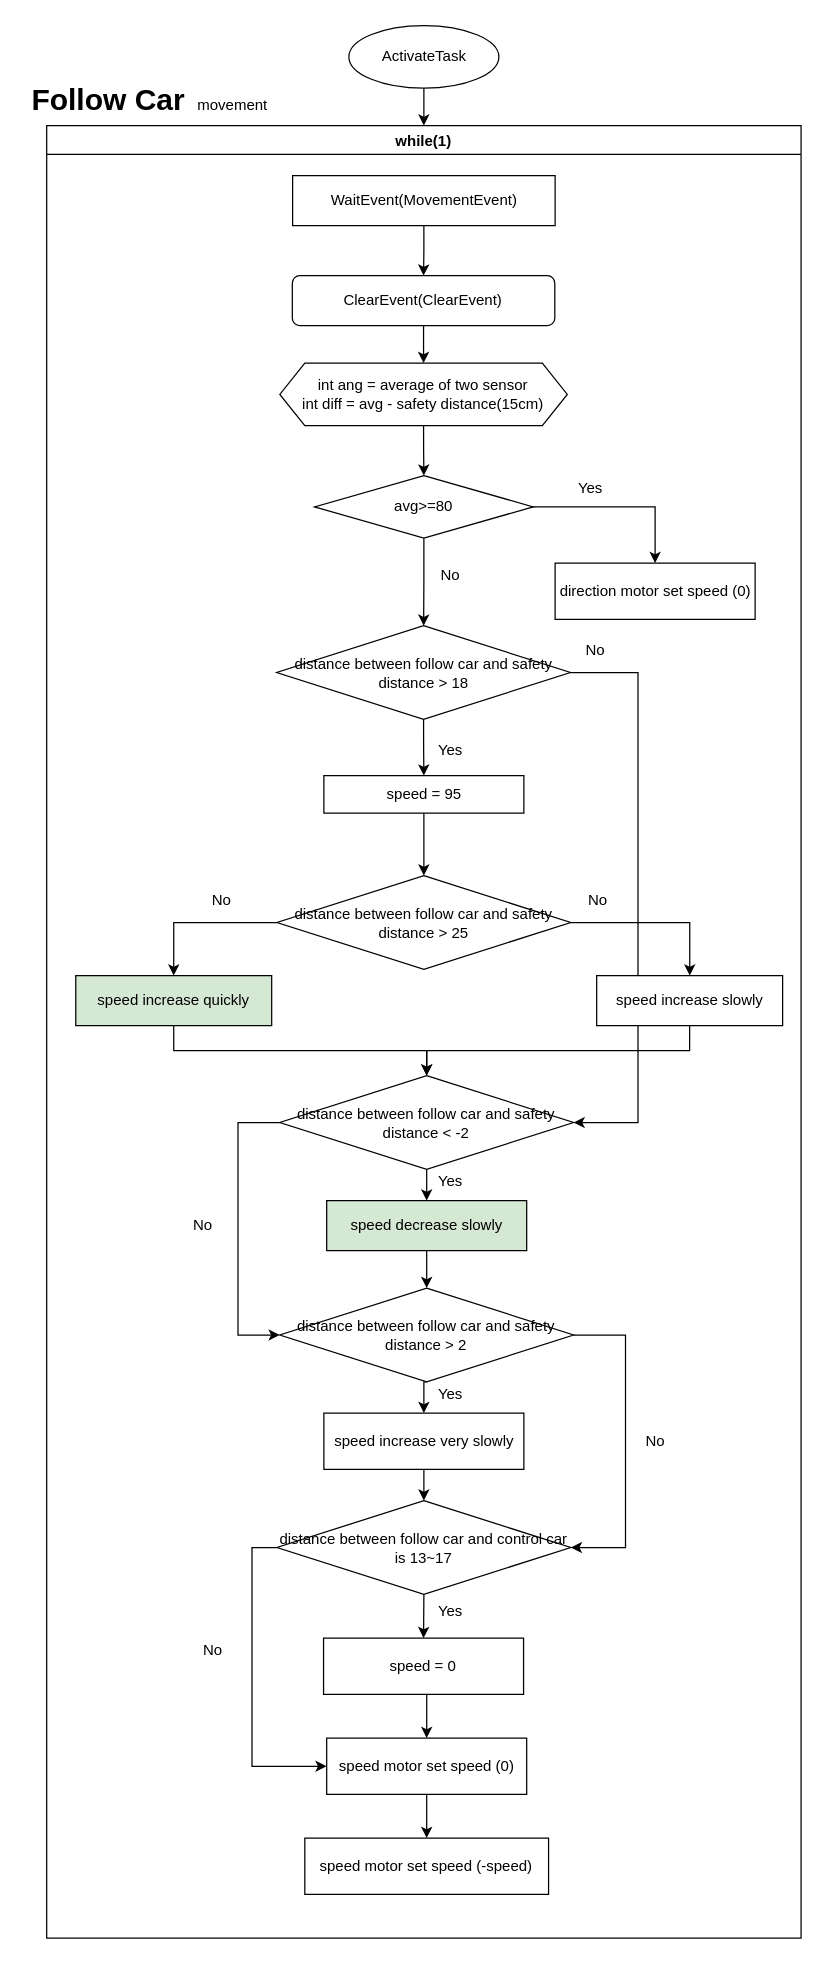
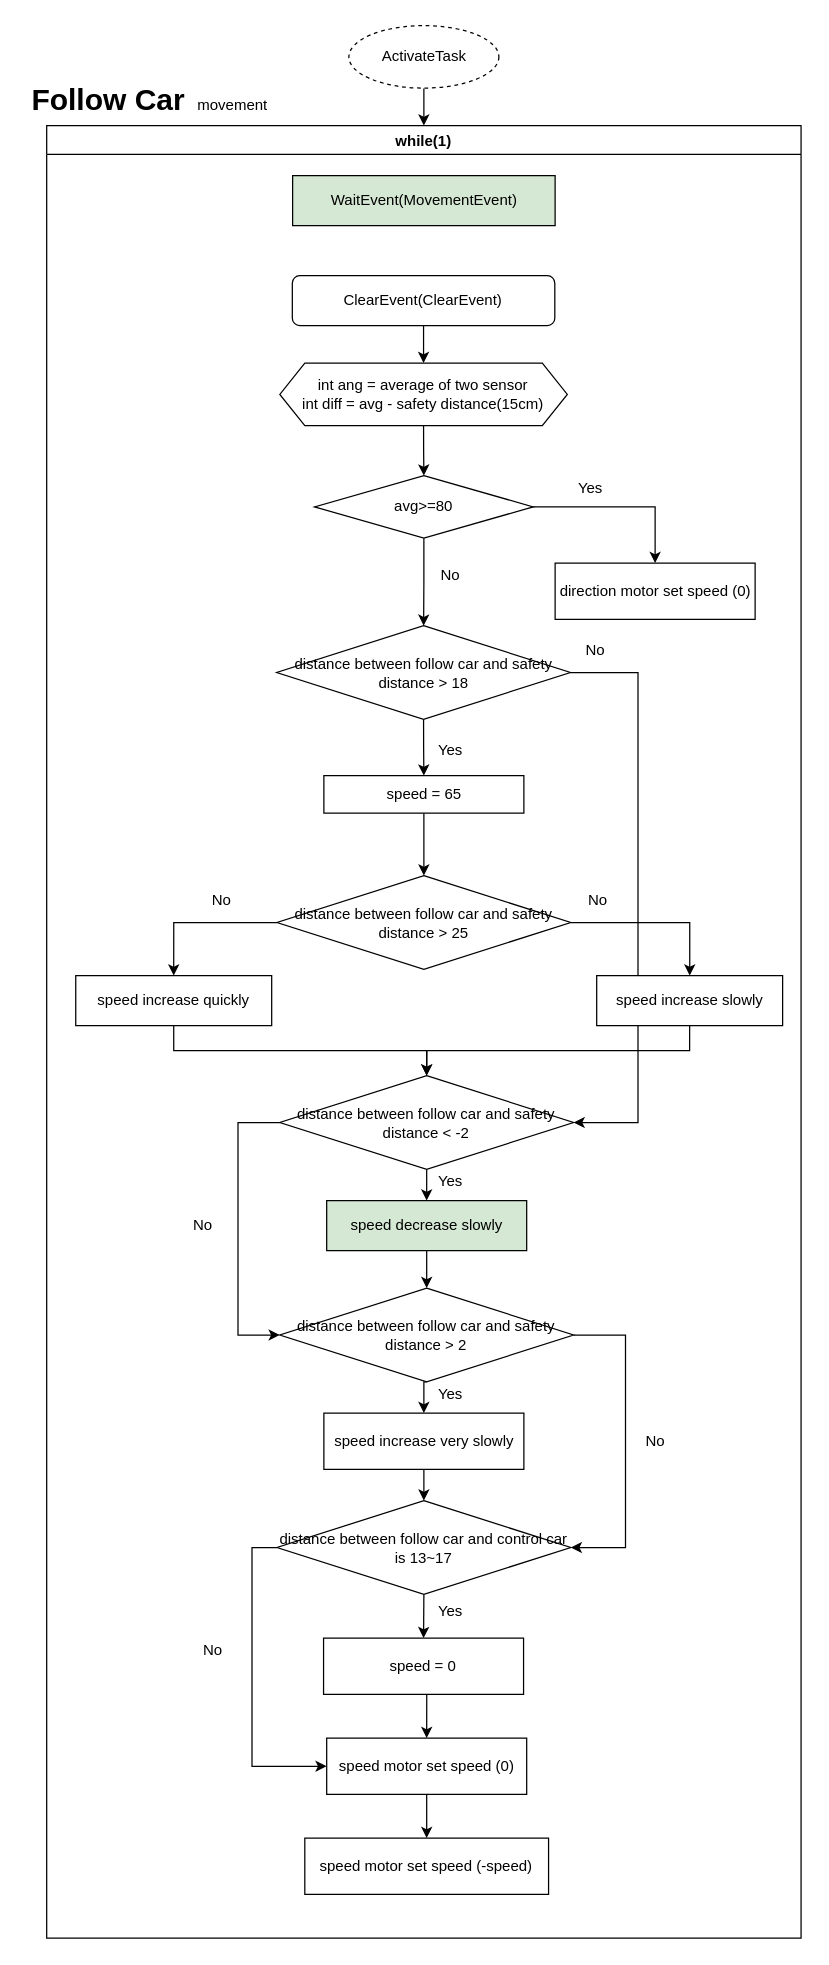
node "ActivateTask": style solid -> dashed
node "WaitEvent(MovementEvent)": fillcolor #ffffff -> #d5e8d4
edge "WaitEvent(MovementEvent)" -> "ClearEvent(ClearEvent)": removed
node "speed = 95": label "speed = 95" -> "speed = 65"
node "speed increase quickly": fillcolor #d5e8d4 -> #ffffff
